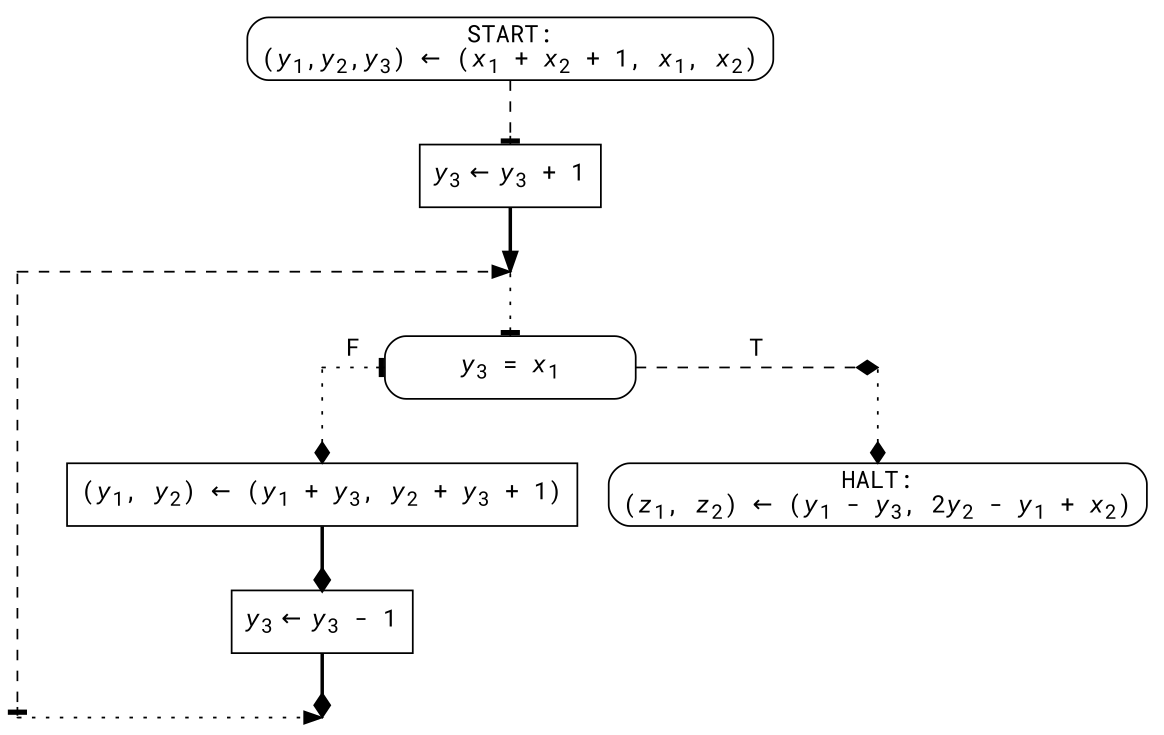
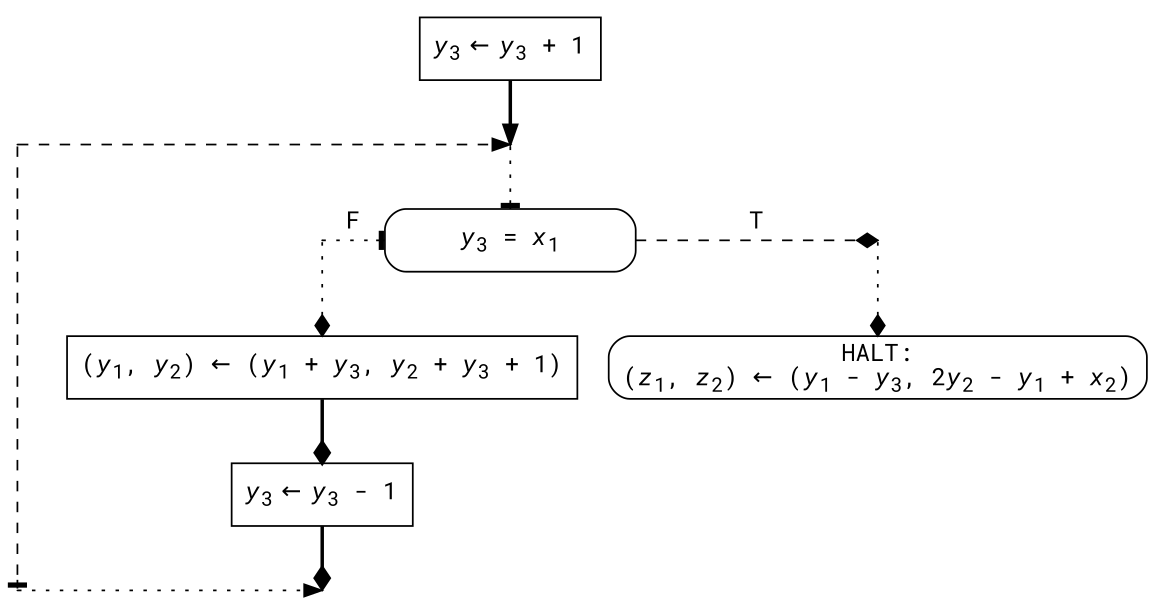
node "START:": removed
